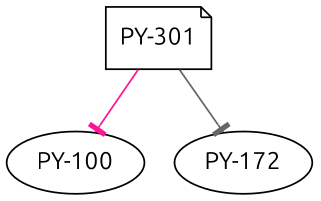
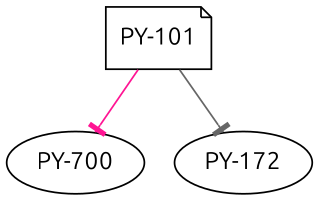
node "PY-301": label "PY-301" -> "PY-101"
node "PY-100": label "PY-100" -> "PY-700"
